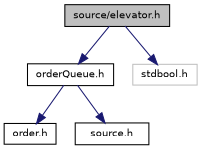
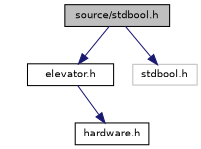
node "source/elevator.h": label "source/elevator.h" -> "source/stdbool.h"
node "orderQueue.h": label "orderQueue.h" -> "elevator.h"
node "order.h": removed
node "source.h": label "source.h" -> "hardware.h"
